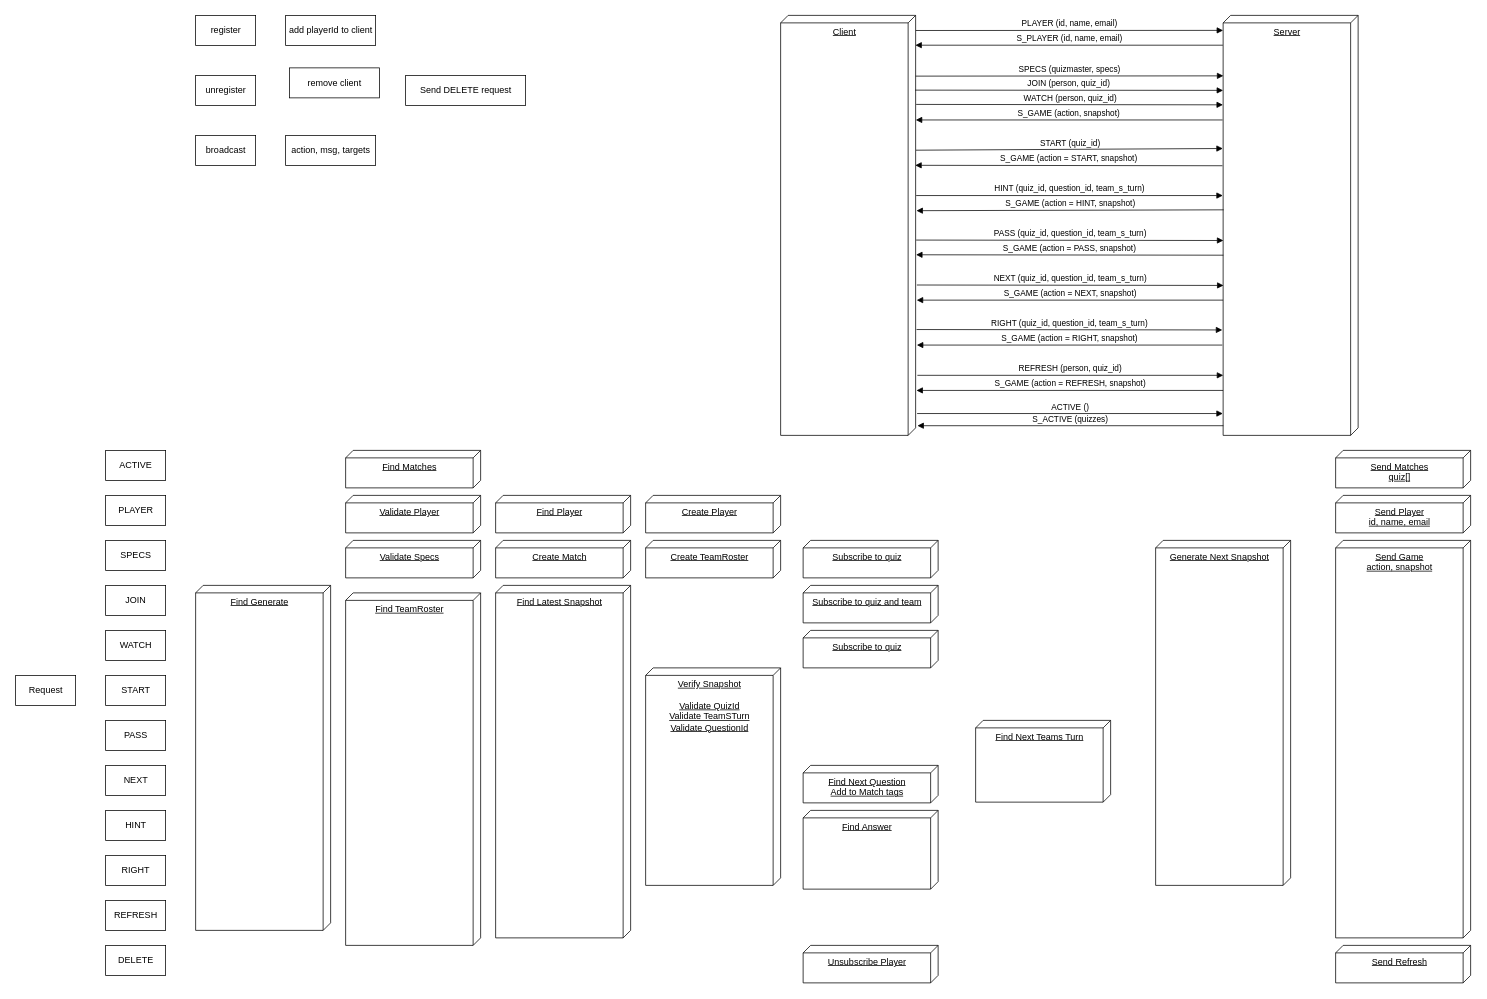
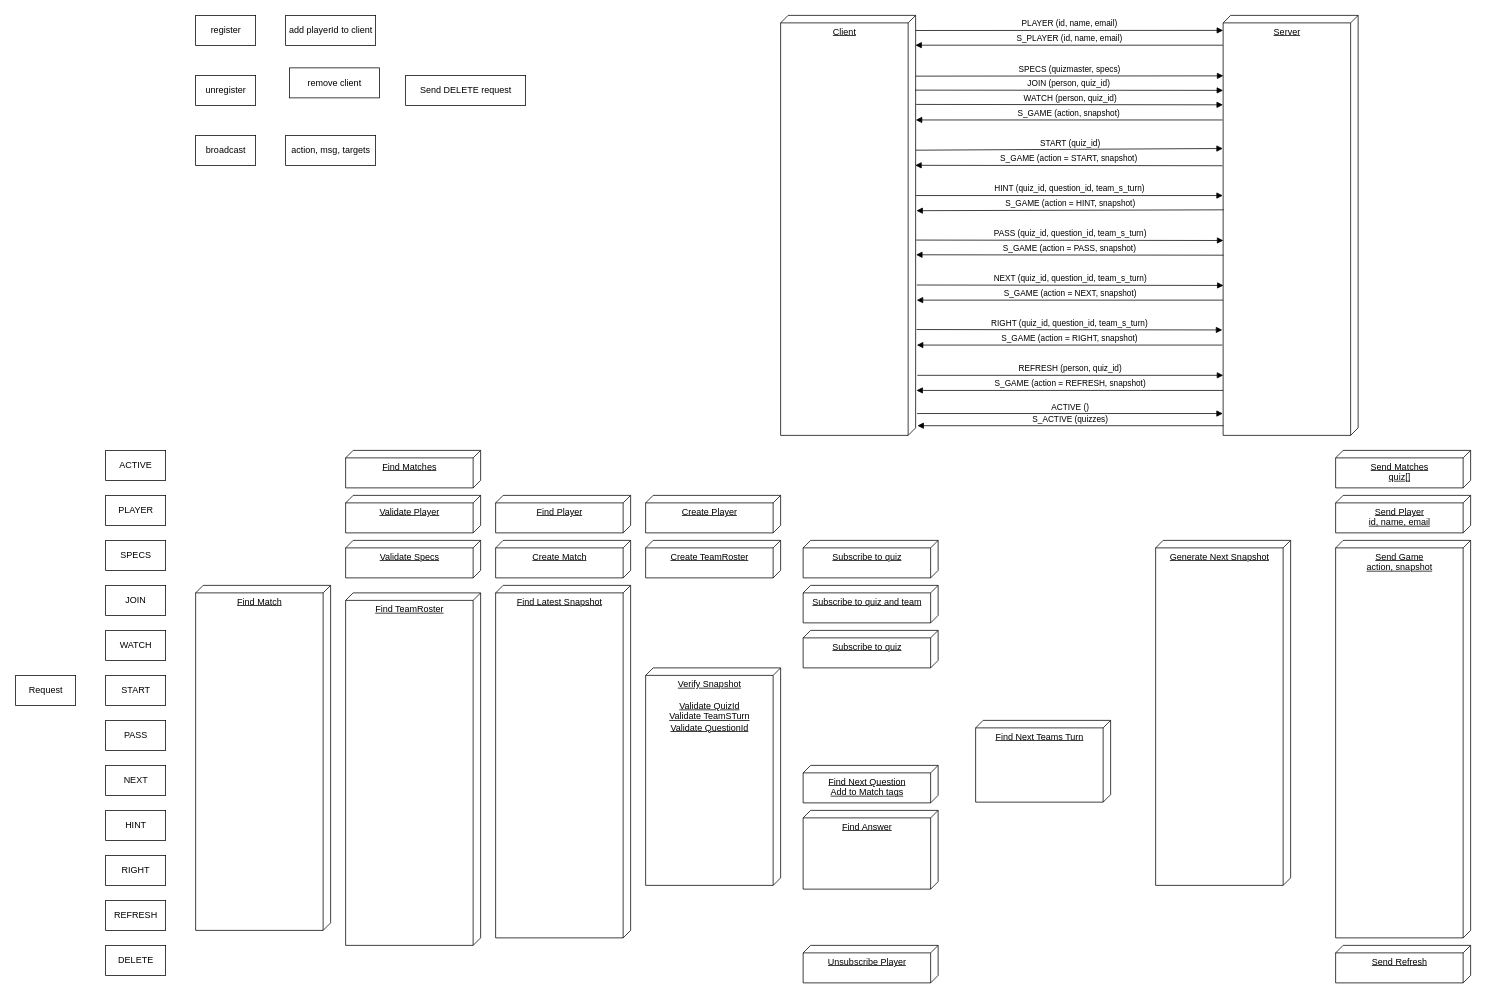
node "Find Generate": label "Find Generate" -> "Find Match"
